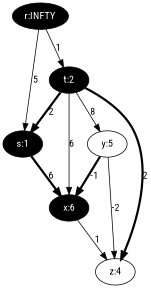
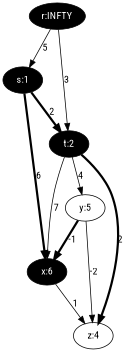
edge "r:INFTY" -> "t:2": label "1" -> "3"
edge "t:2" -> "s:1": reversed
edge "t:2" -> "y:5": label "8" -> "4"
edge "t:2" -> "x:6": label "6" -> "7"
